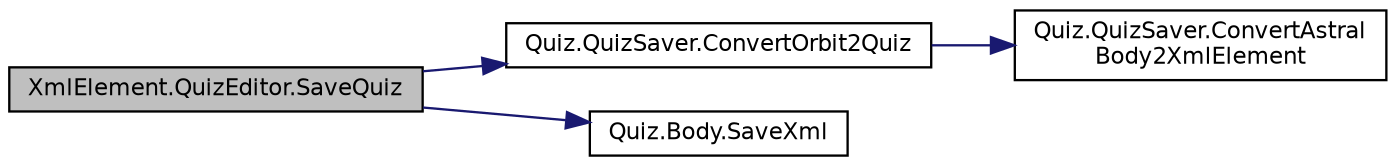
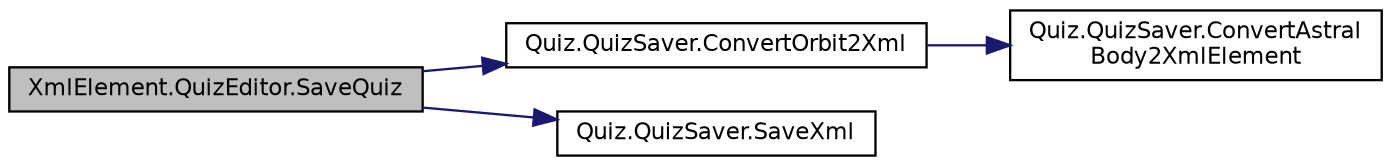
node "Quiz.QuizSaver.ConvertOrbit2Quiz": label "Quiz.QuizSaver.ConvertOrbit2Quiz" -> "Quiz.QuizSaver.ConvertOrbit2Xml"
node "Quiz.Body.SaveXml": label "Quiz.Body.SaveXml" -> "Quiz.QuizSaver.SaveXml"
